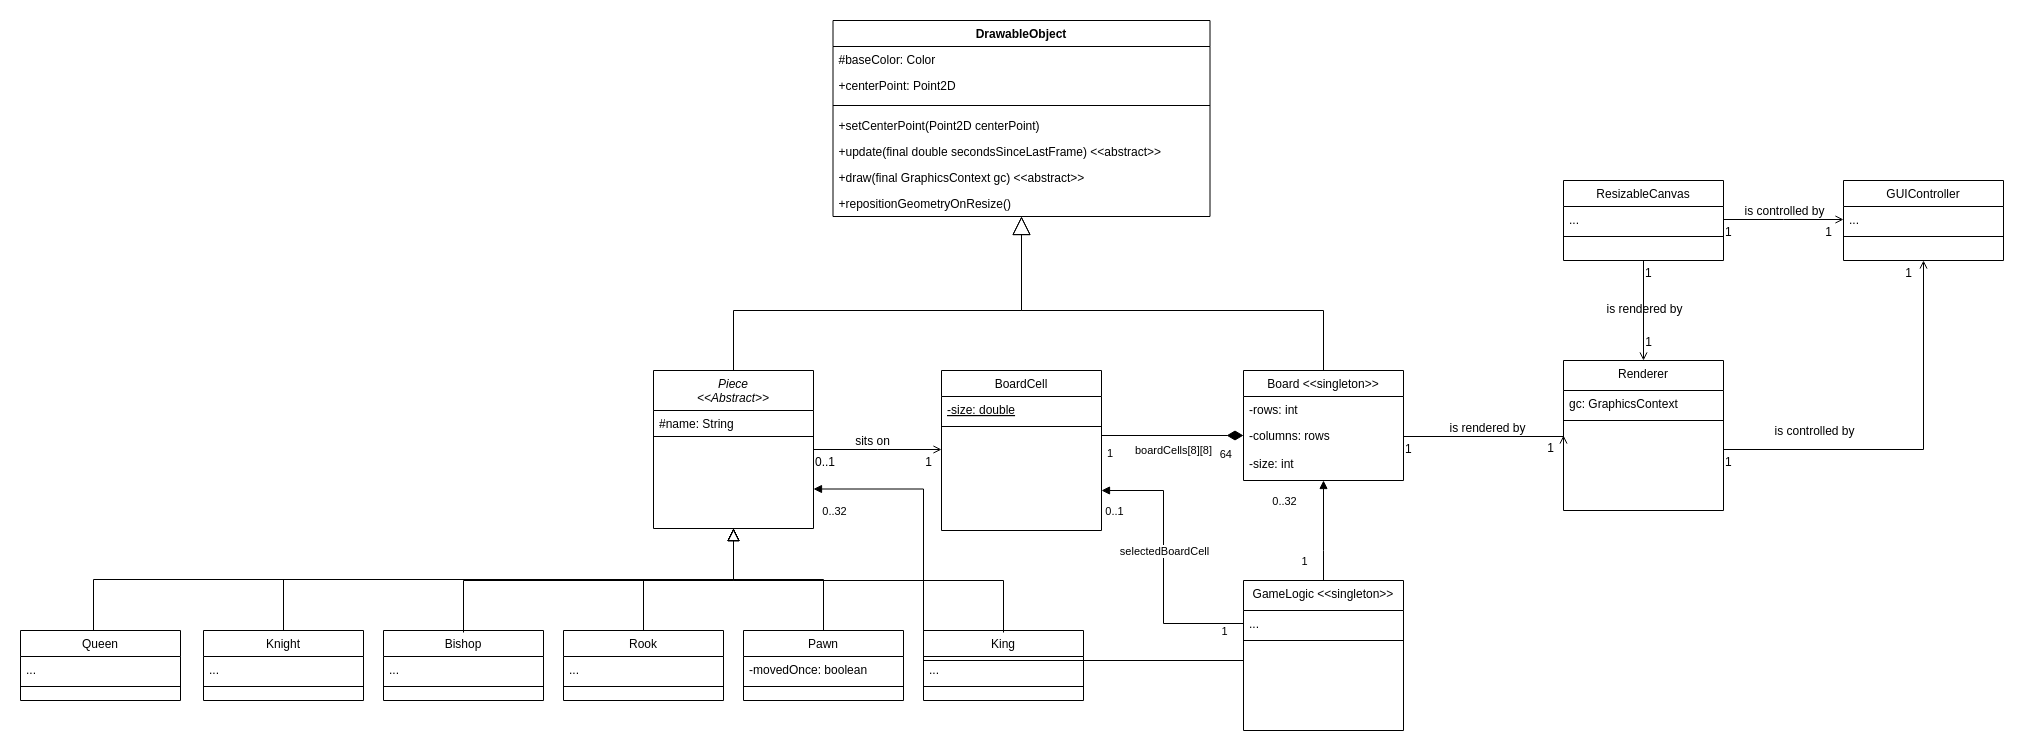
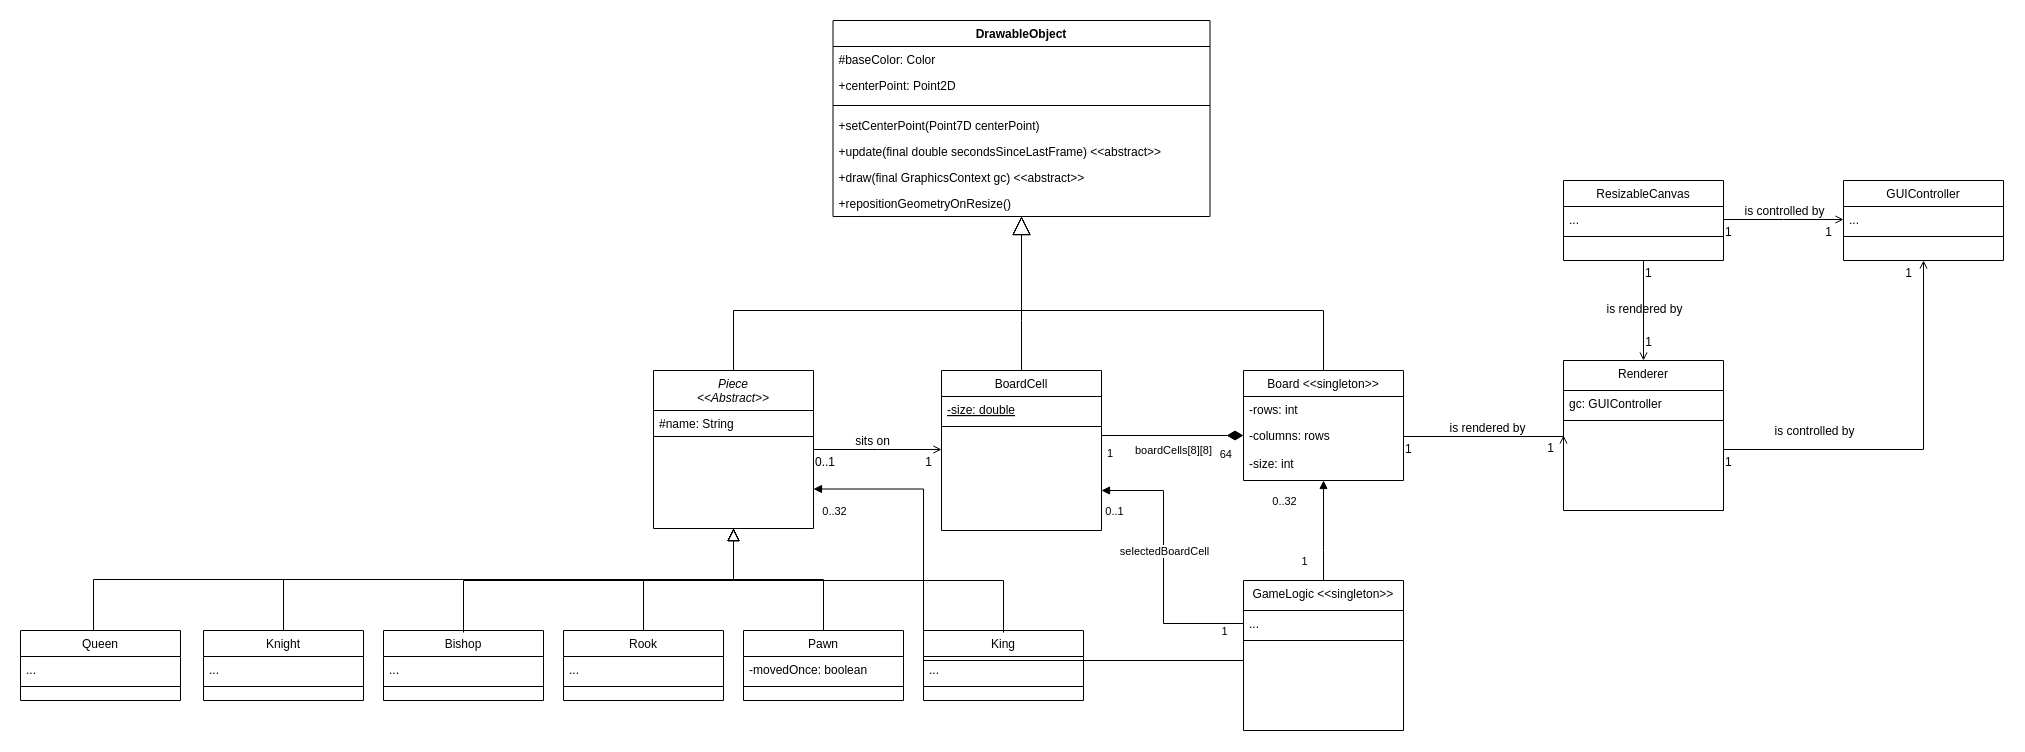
node "+setCenterPoint(Point2D centerPoint)": label "+setCenterPoint(Point2D centerPoint)" -> "+setCenterPoint(Point7D centerPoint)"
edge "BoardCell" -> "DrawableObject": added
node "gc: GraphicsContext": label "gc: GraphicsContext" -> "gc: GUIController"
